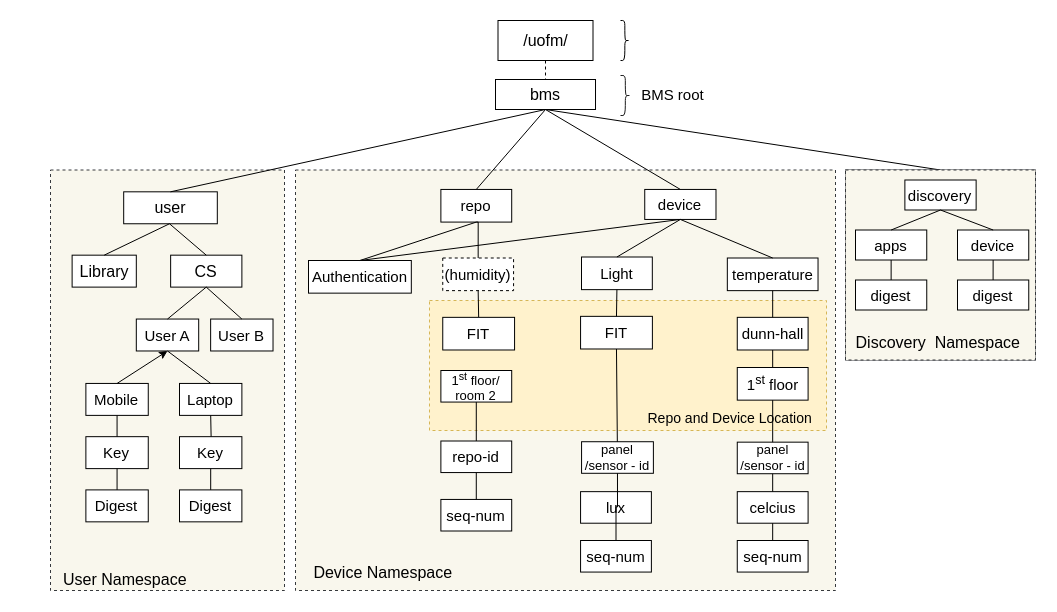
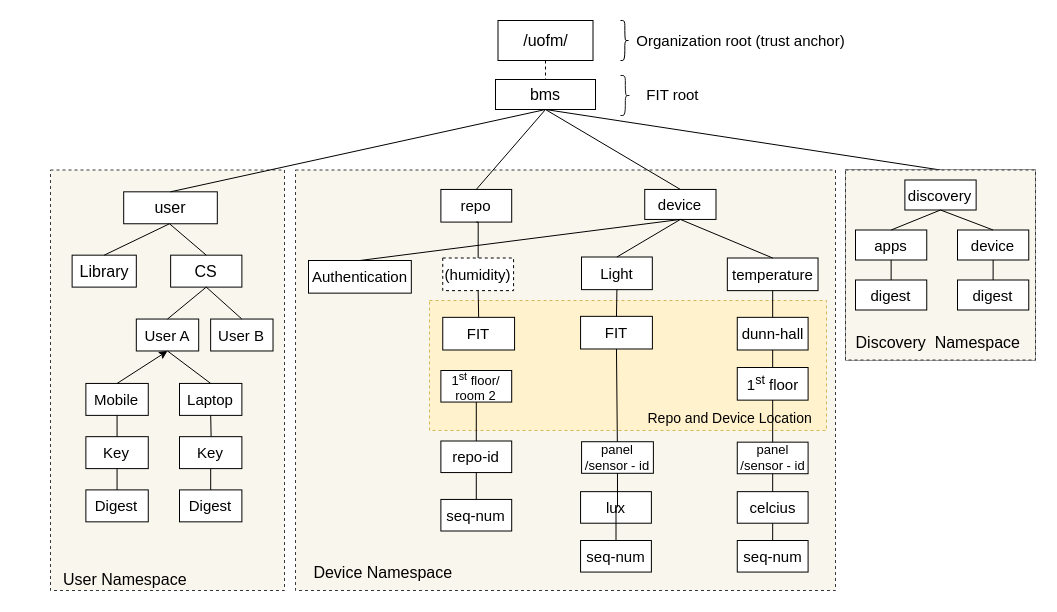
node "Organization root (trust anchor)": added
node "BMS root": label "BMS root" -> "FIT root"
edge "repo" -- "Authentication": removed
